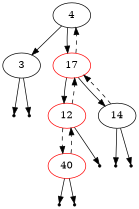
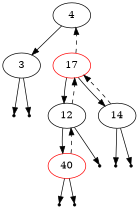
edge "4" -> "17": removed
node "12": color red -> black
edge "12" -> "40": style dashed -> solid
